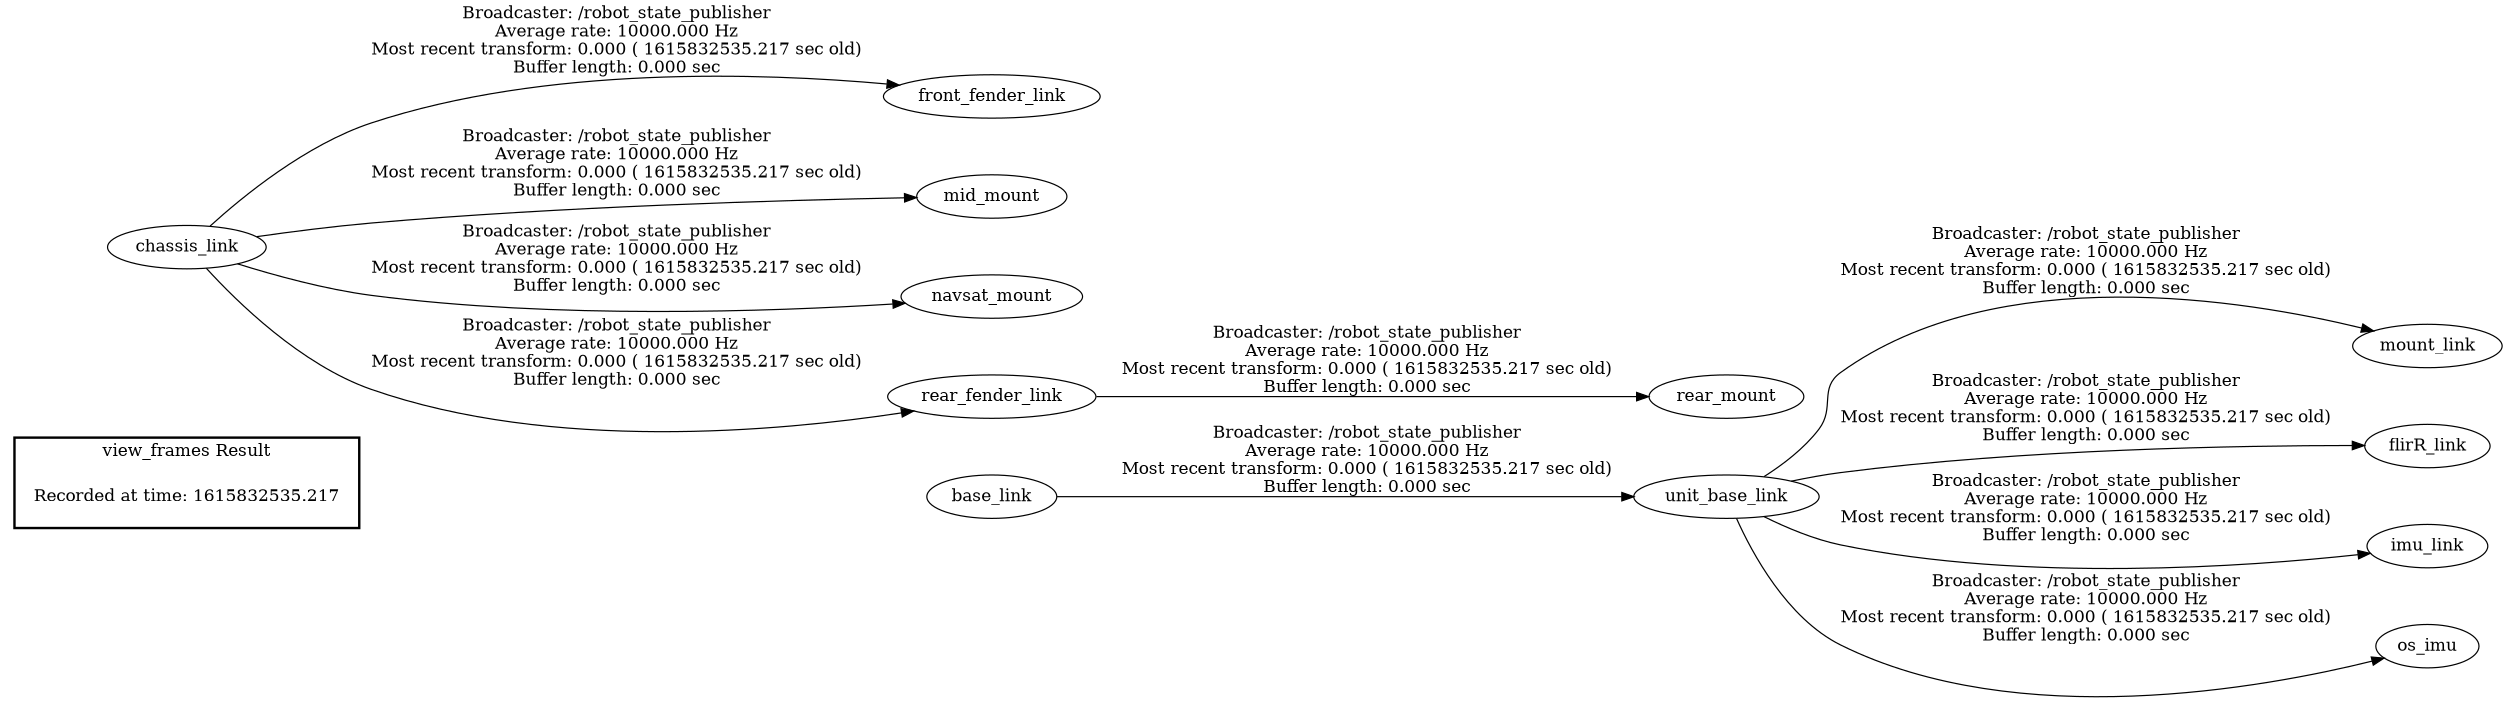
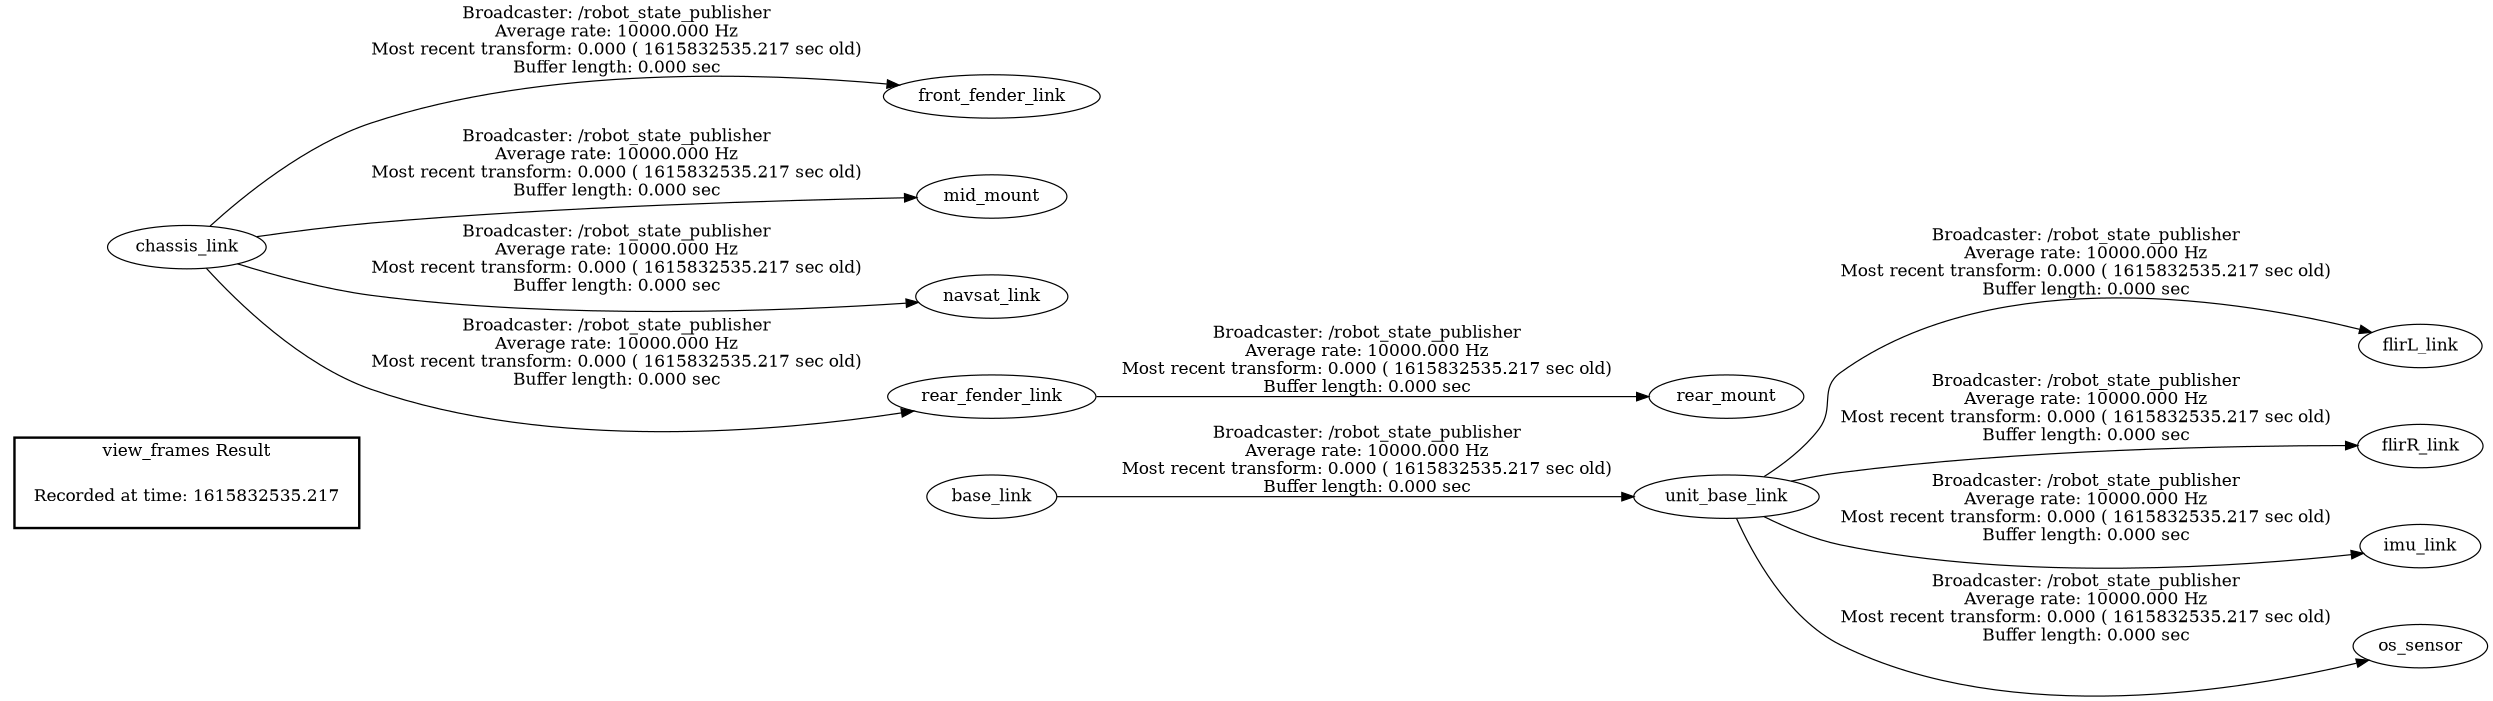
node "navsat_mount": label "navsat_mount" -> "navsat_link"
node "mount_link": label "mount_link" -> "flirL_link"
node "os_imu": label "os_imu" -> "os_sensor"
